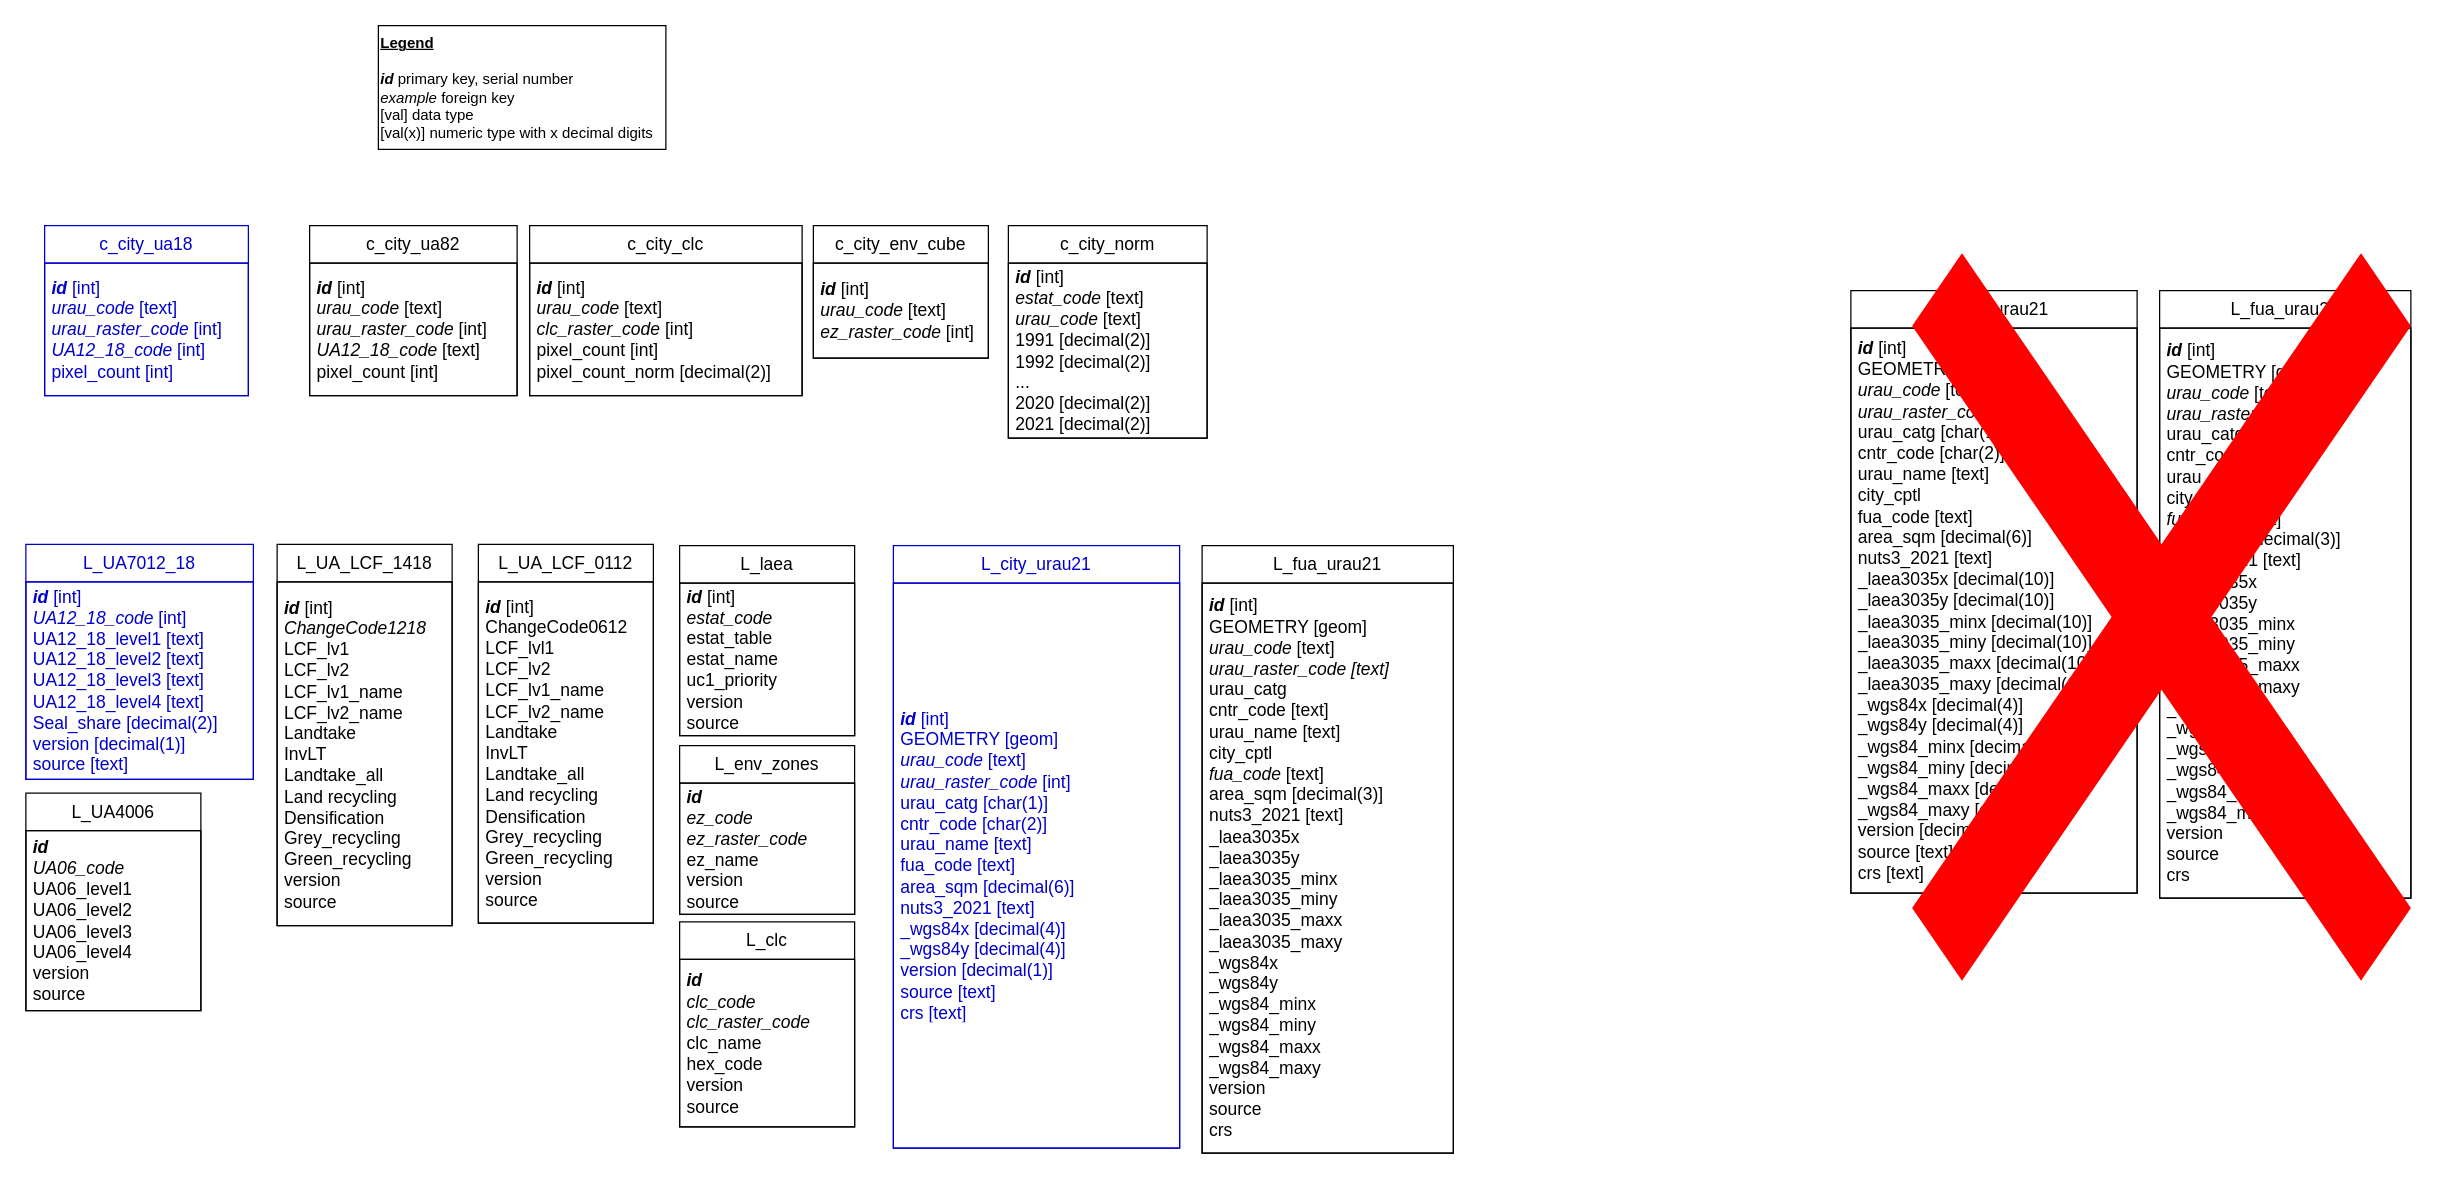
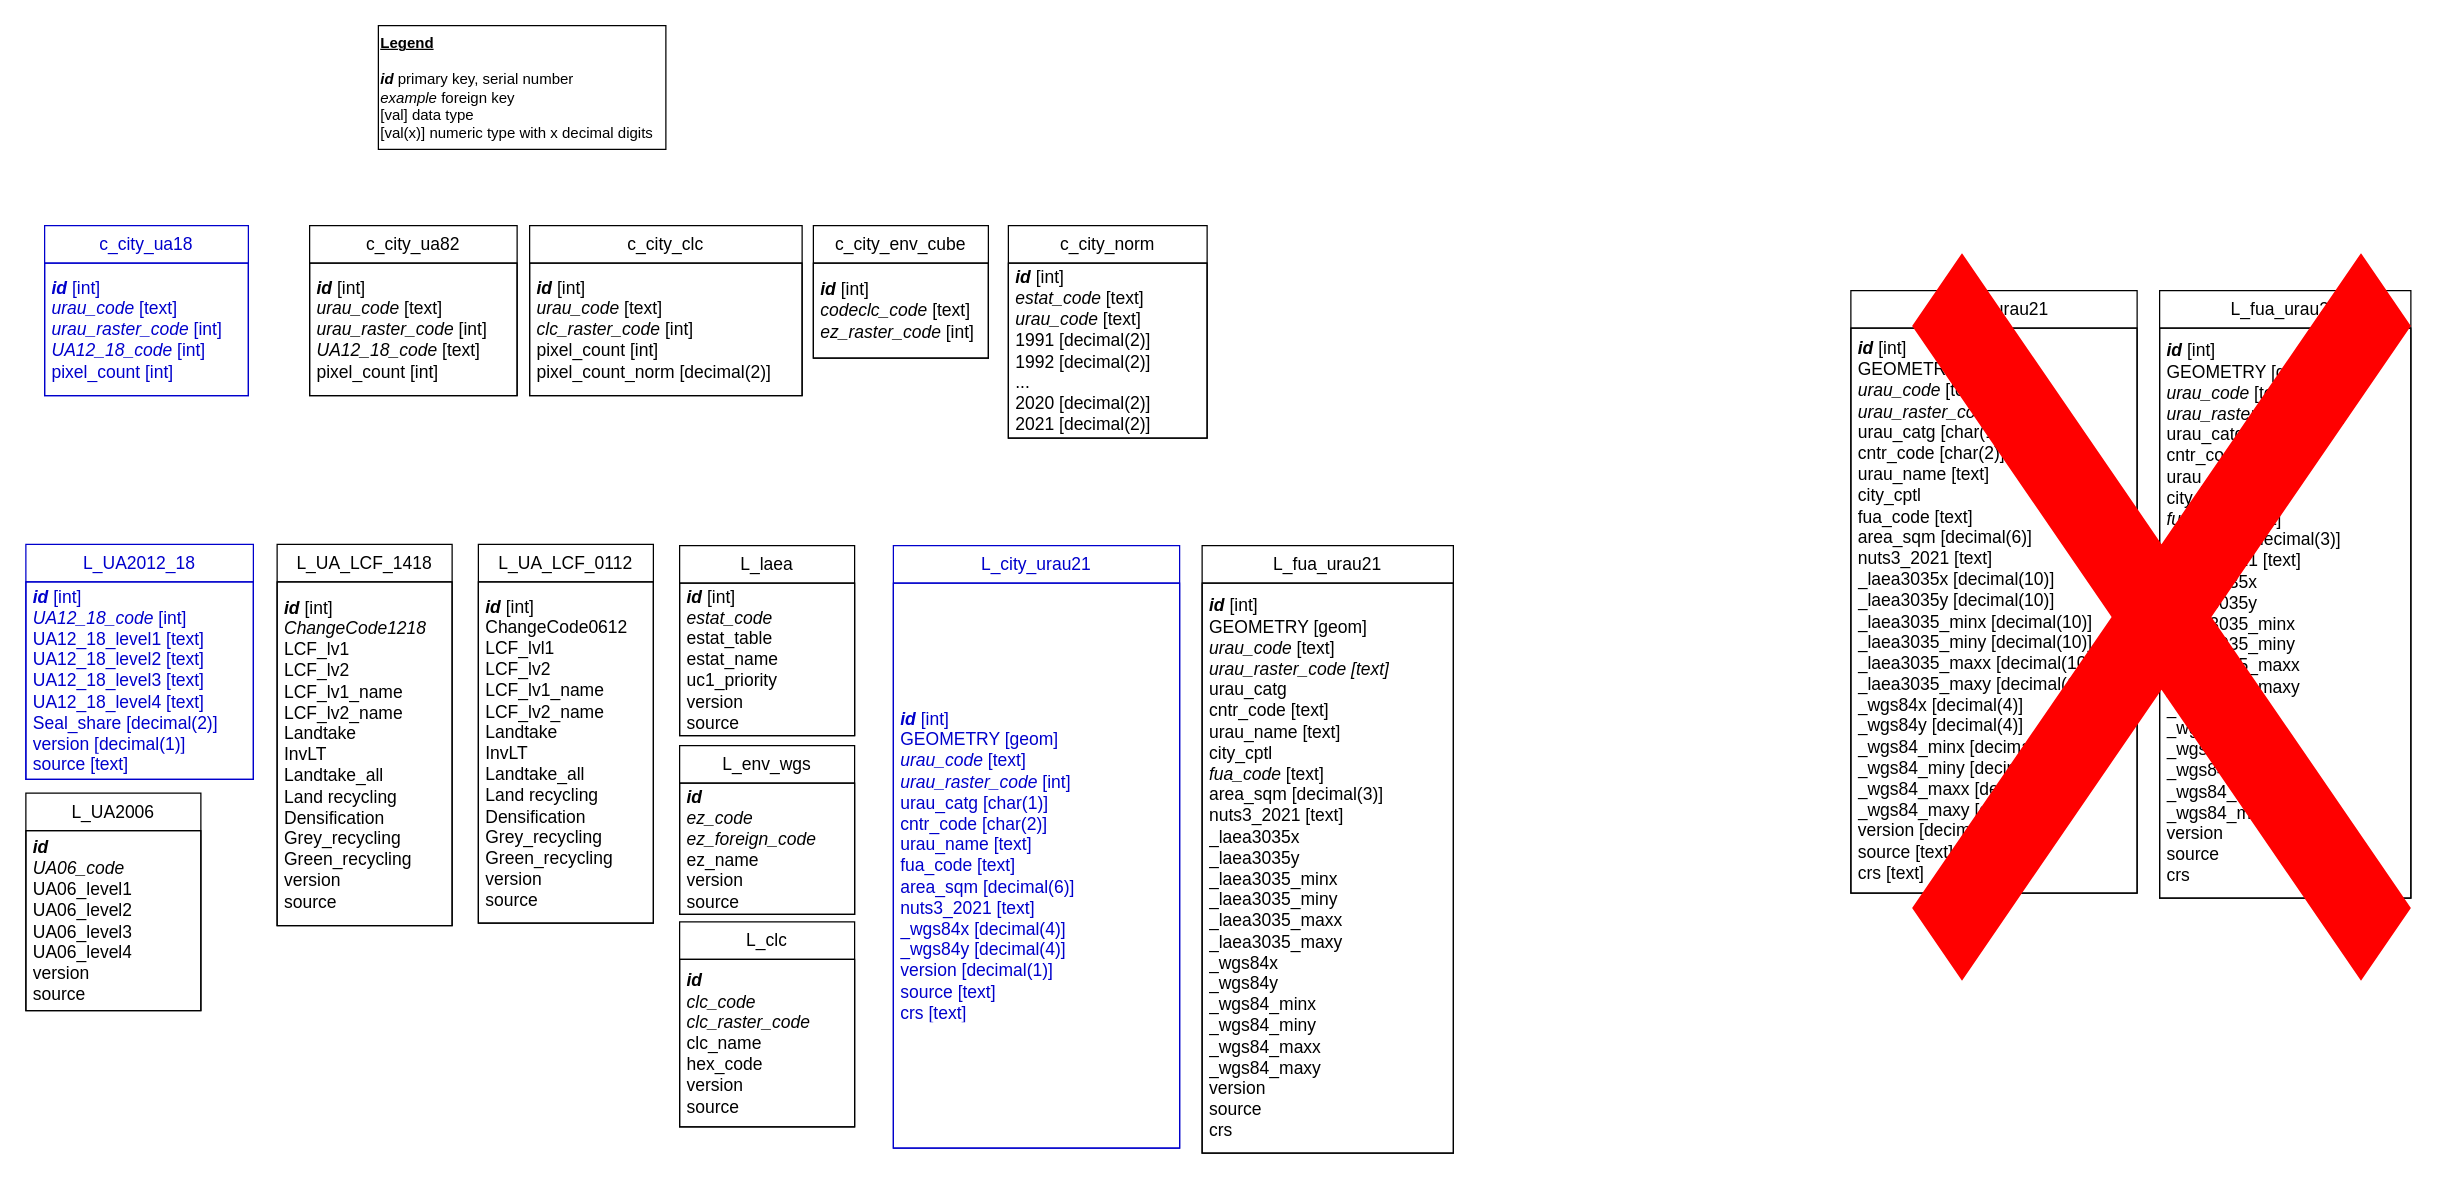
node "id [int] urau_code [text] ez_raster_code [int]": label "id [int] urau_code [text] ez_raster_code [int]" -> "id [int] codeclc_code [text] ez_raster_code [int]"
node "L_UA7012_18": label "L_UA7012_18" -> "L_UA2012_18"
node "L_env_zones": label "L_env_zones" -> "L_env_wgs"
node "L_UA4006": label "L_UA4006" -> "L_UA2006"
node "id ez_code ez_raster_code ez_name version source": label "id ez_code ez_raster_code ez_name version source" -> "id ez_code ez_foreign_code ez_name version source"
